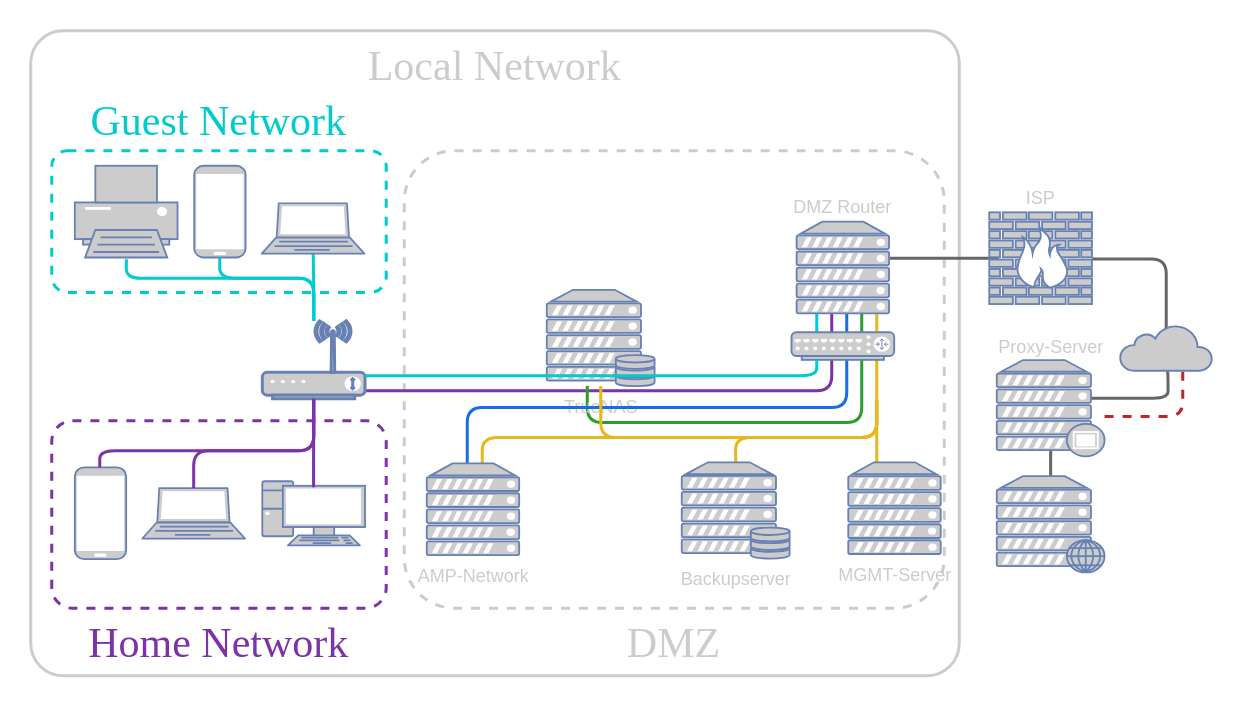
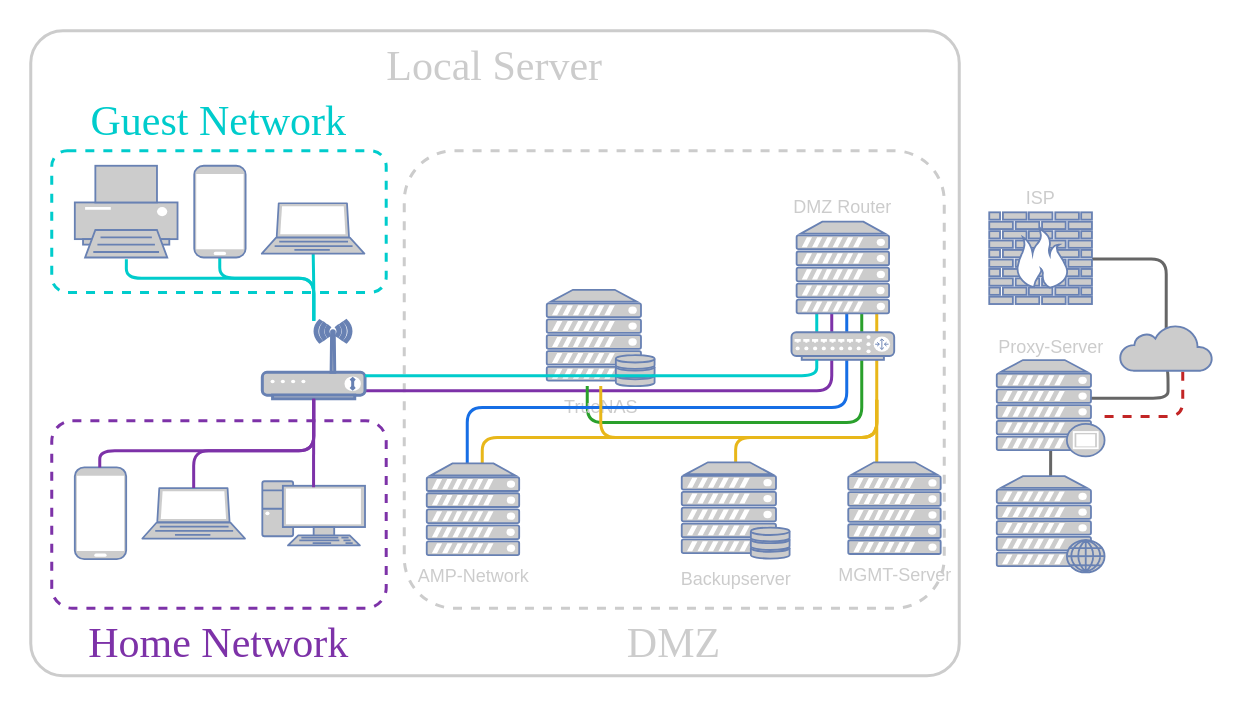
node "Local Network": label "Local Network" -> "Local Server"
edge "ISP" -- "DMZ Router": removed
